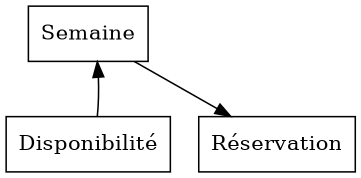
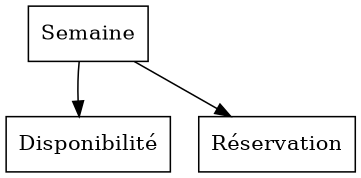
edge "Disponibilité" -> "Semaine": reversed
